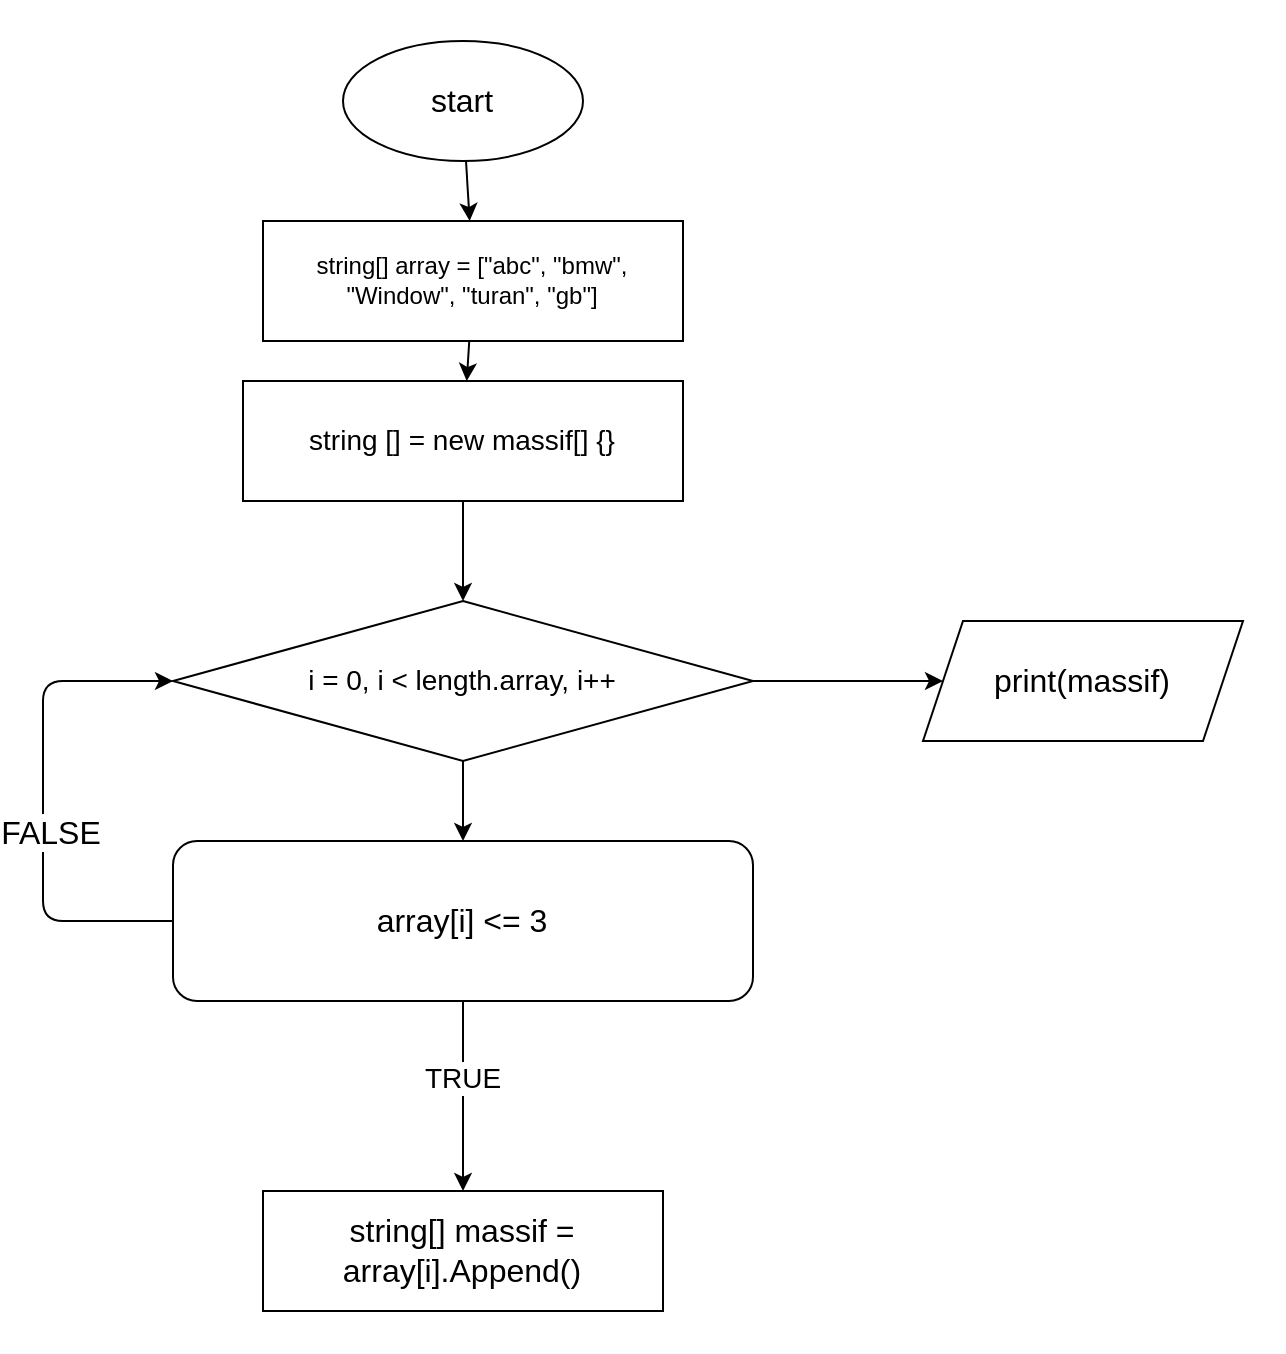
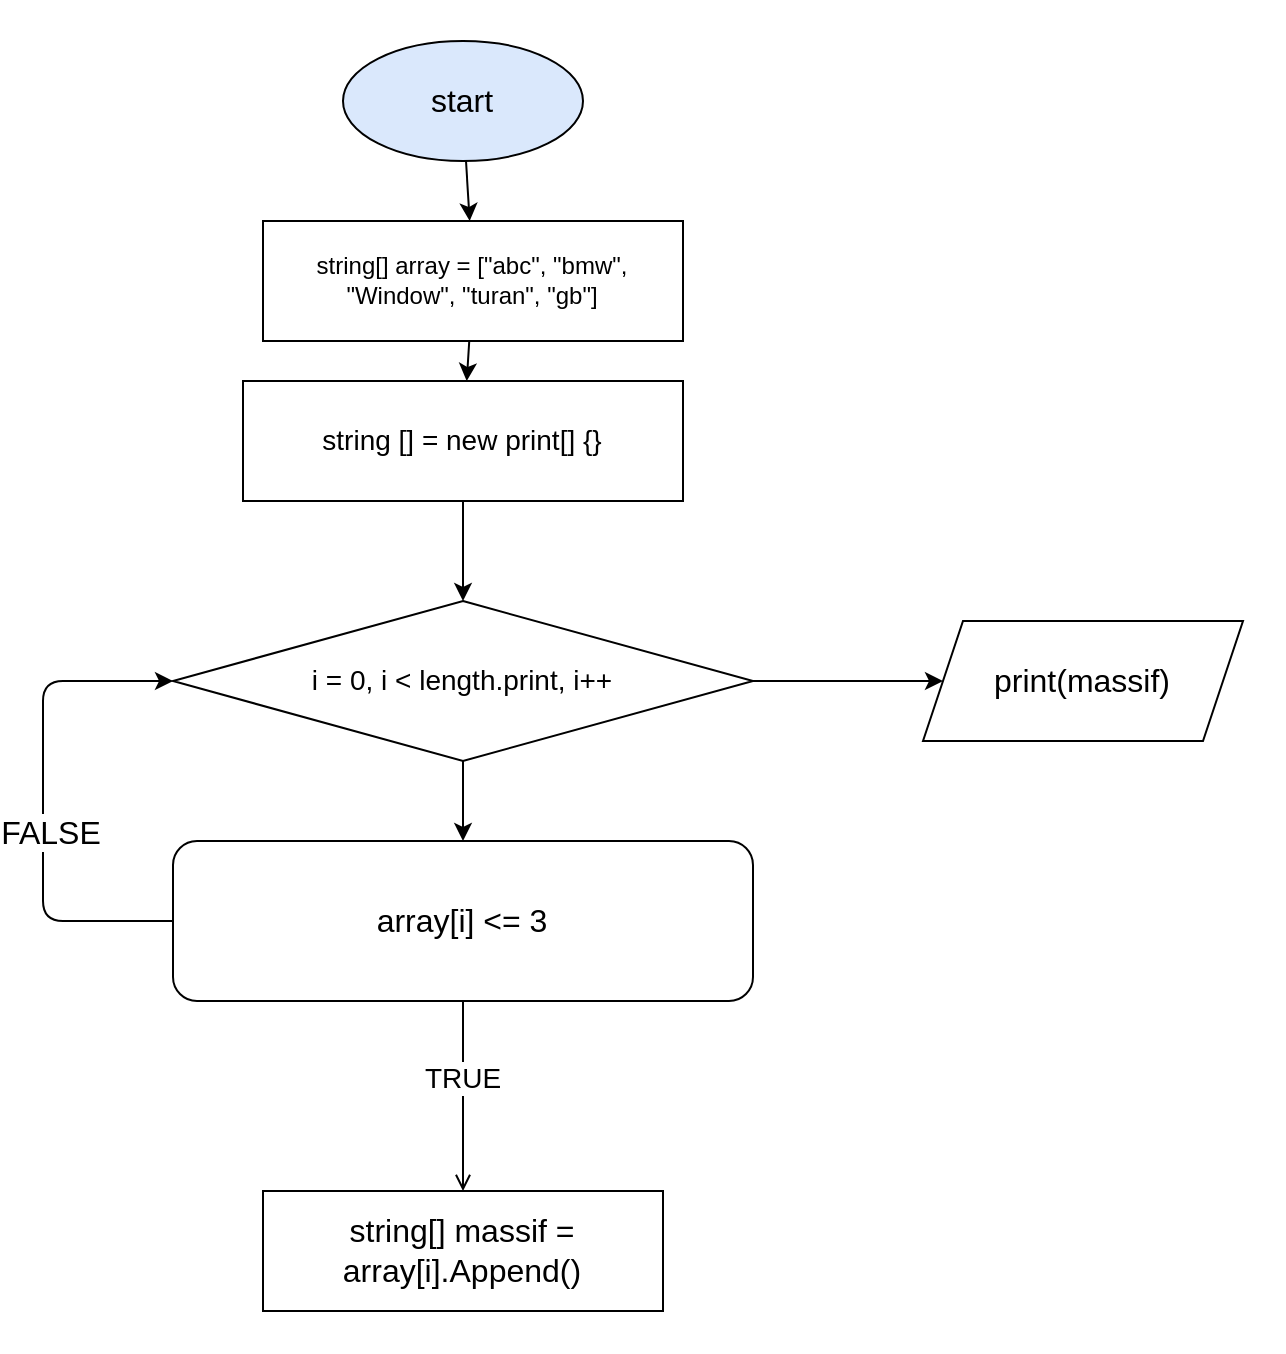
node "start": fillcolor #ffffff -> #dae8fc
node "string [] = new massif[] {}": label "string [] = new massif[] {}" -> "string [] = new print[] {}"
node "i = 0, i < length.array, i++": label "i = 0, i < length.array, i++" -> "i = 0, i < length.print, i++"
edge "array[i] <= 3" -> "string[] massif = array[i].Append()": arrowhead classic -> open
